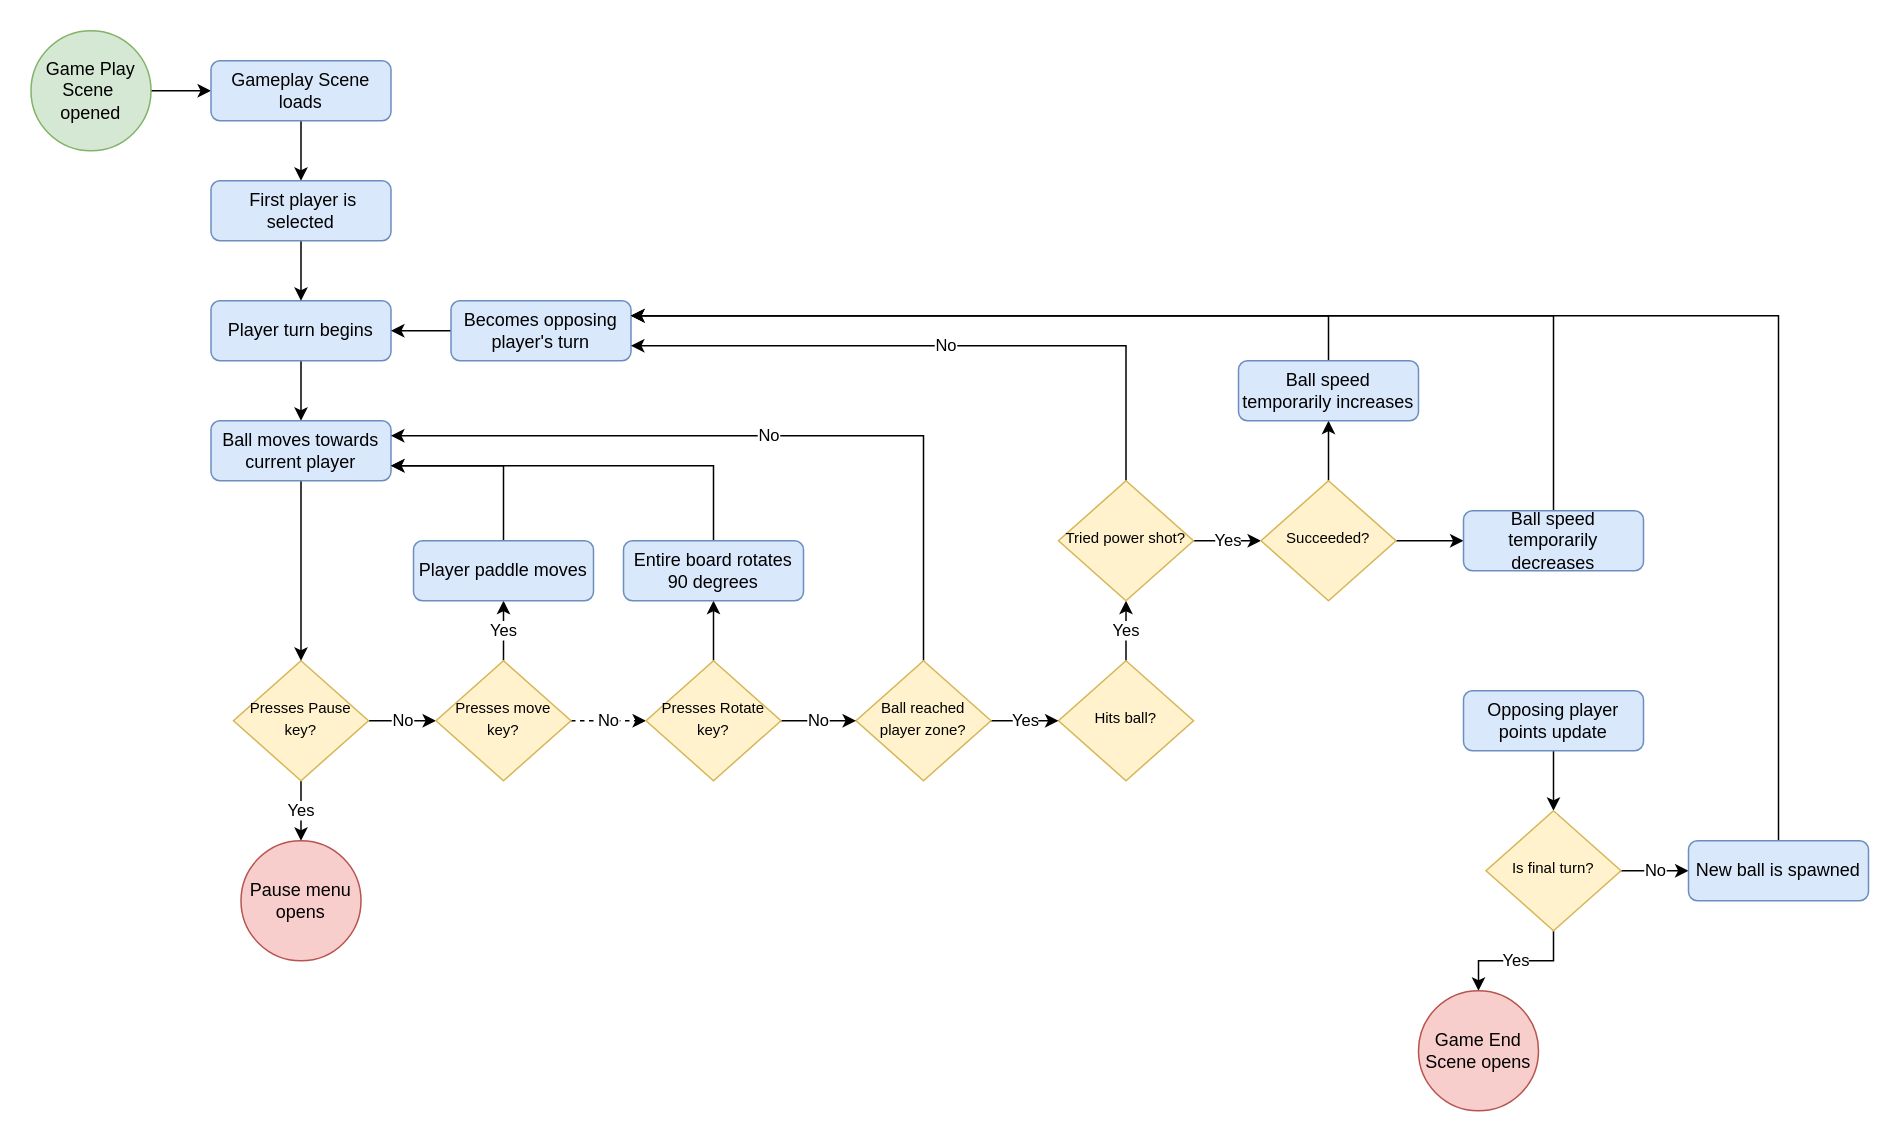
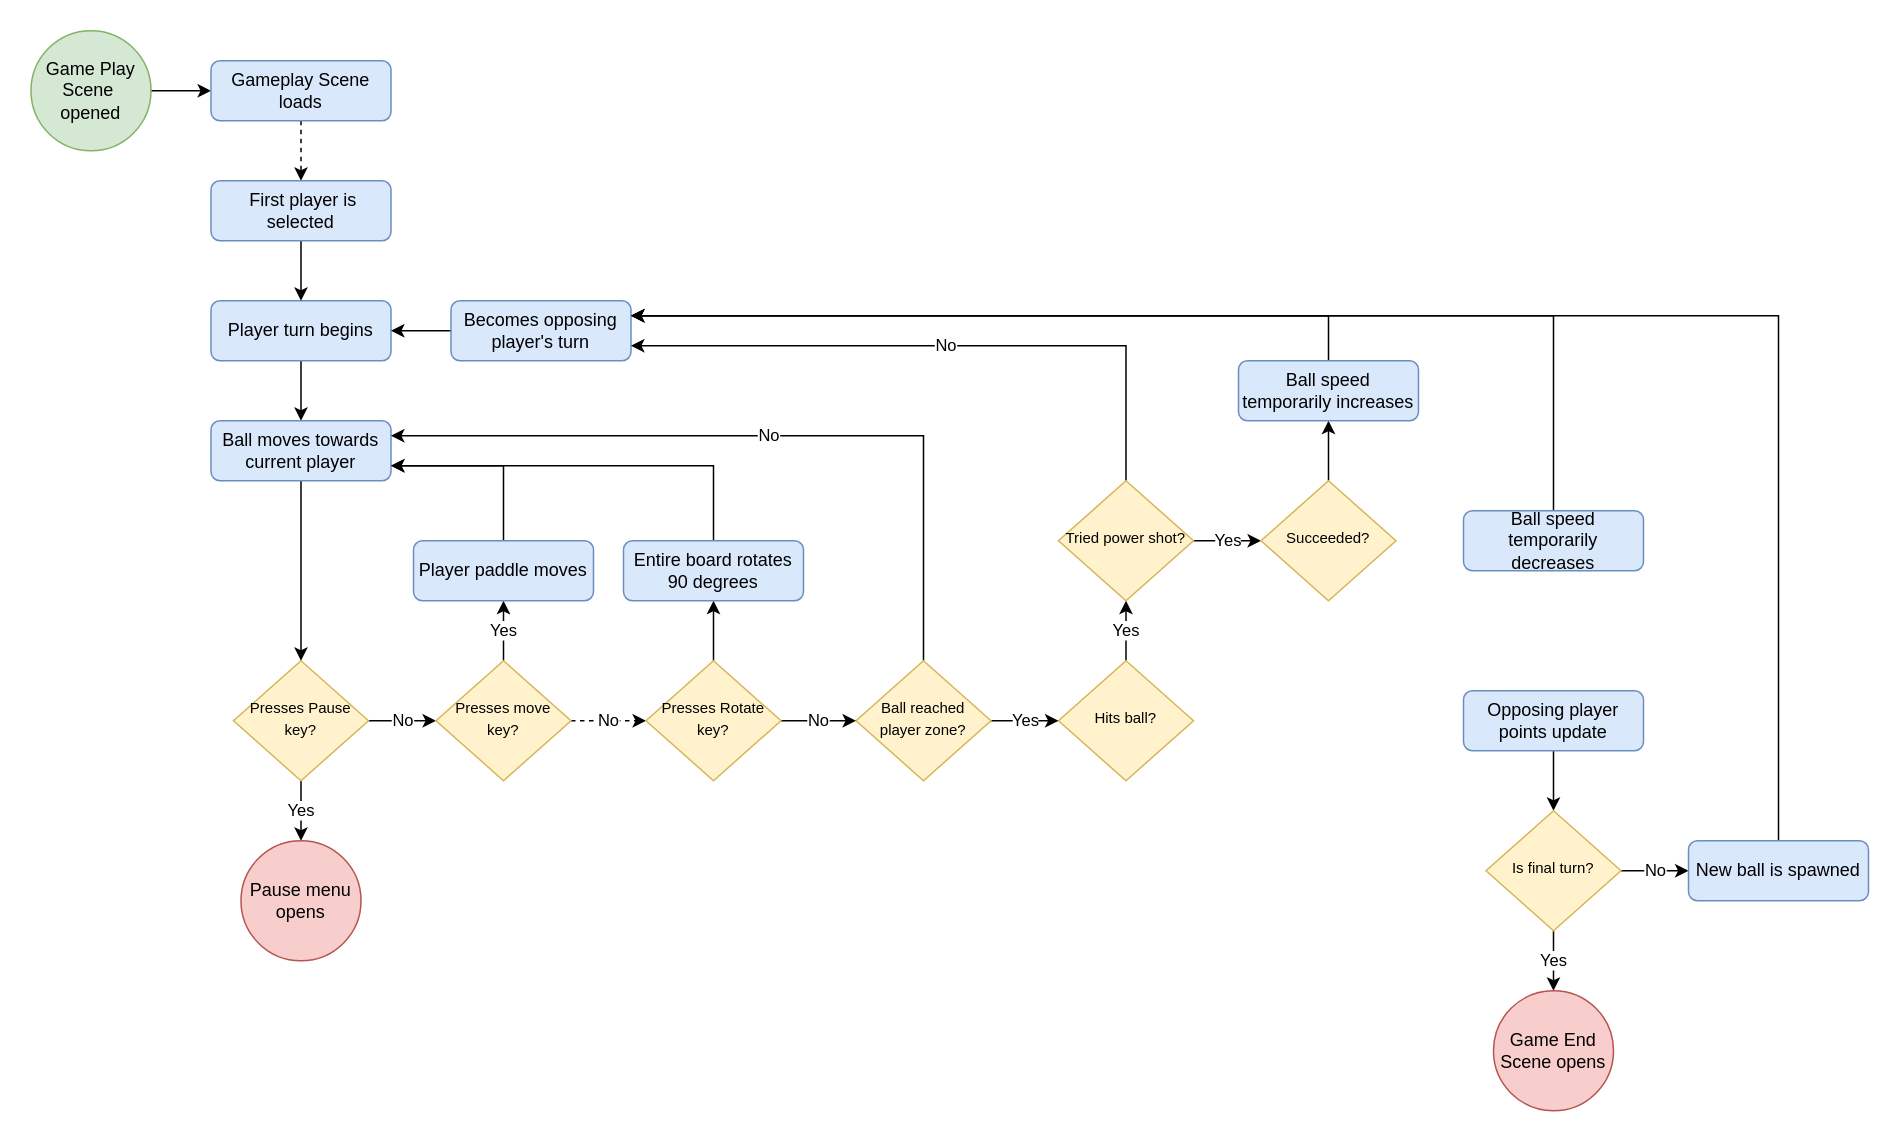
edge "Gameplay Scene loads" -> "First player is selected": style solid -> dashed
edge "Succeeded?" -> "Ball speed temporarily decreases": removed
node "Game End Scene opens": moved (1478, 1051) -> (1553, 1051)
